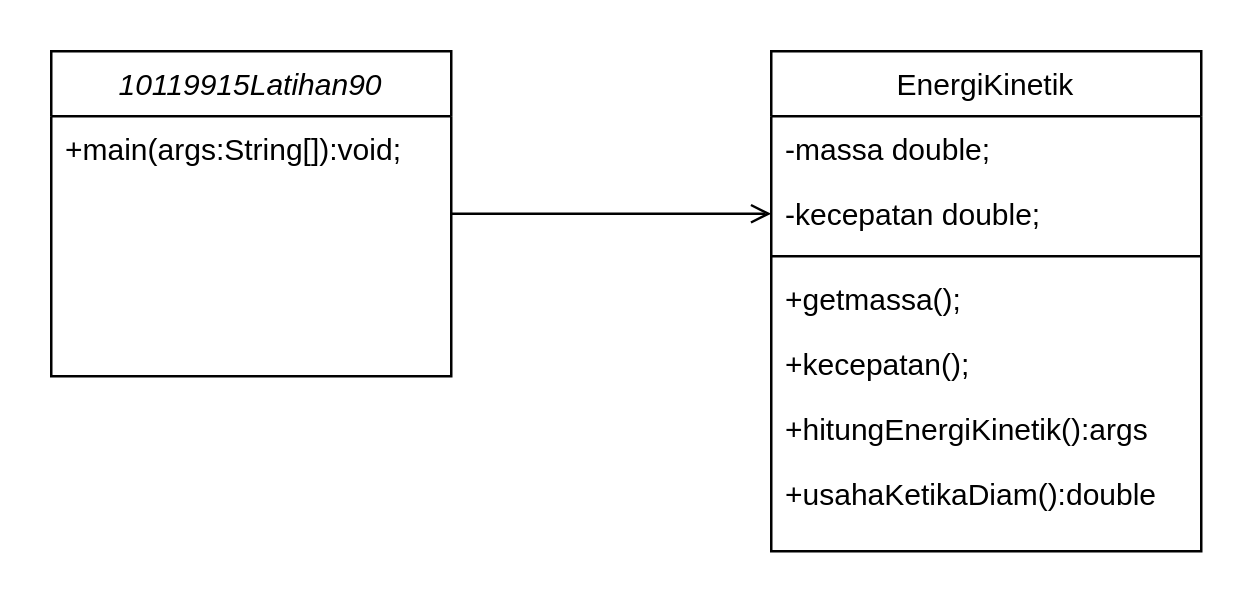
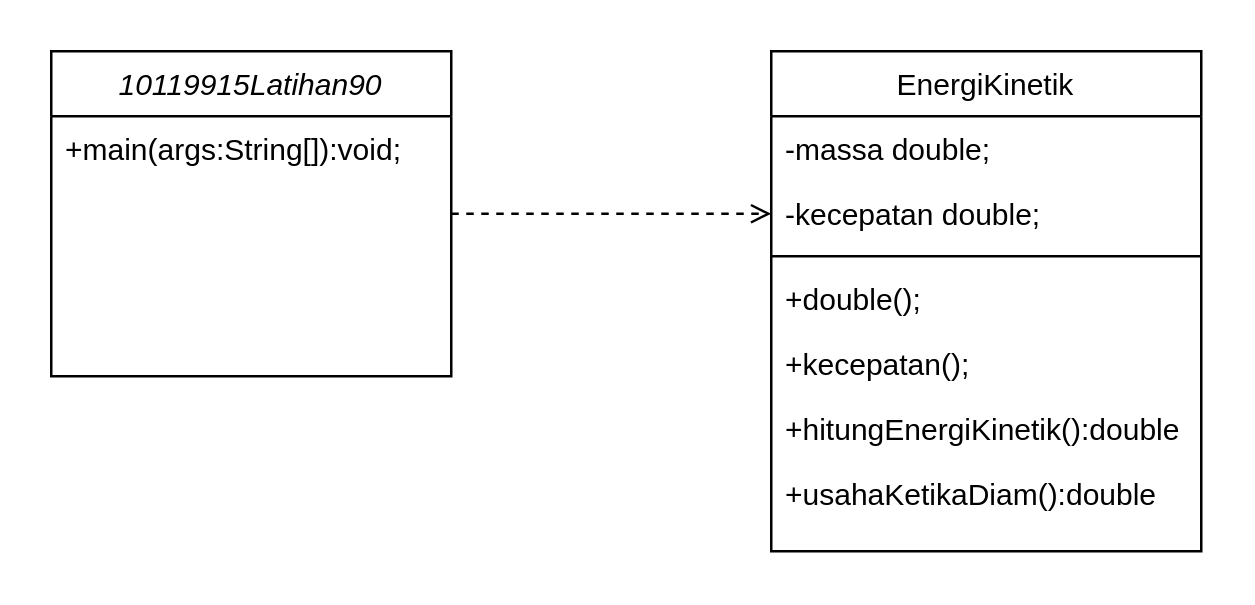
edge "10119915Latihan90" -> "EnergiKinetik": style solid -> dashed
node "+getmassa();": label "+getmassa();" -> "+double();"
node "+hitungEnergiKinetik():args": label "+hitungEnergiKinetik():args" -> "+hitungEnergiKinetik():double"
